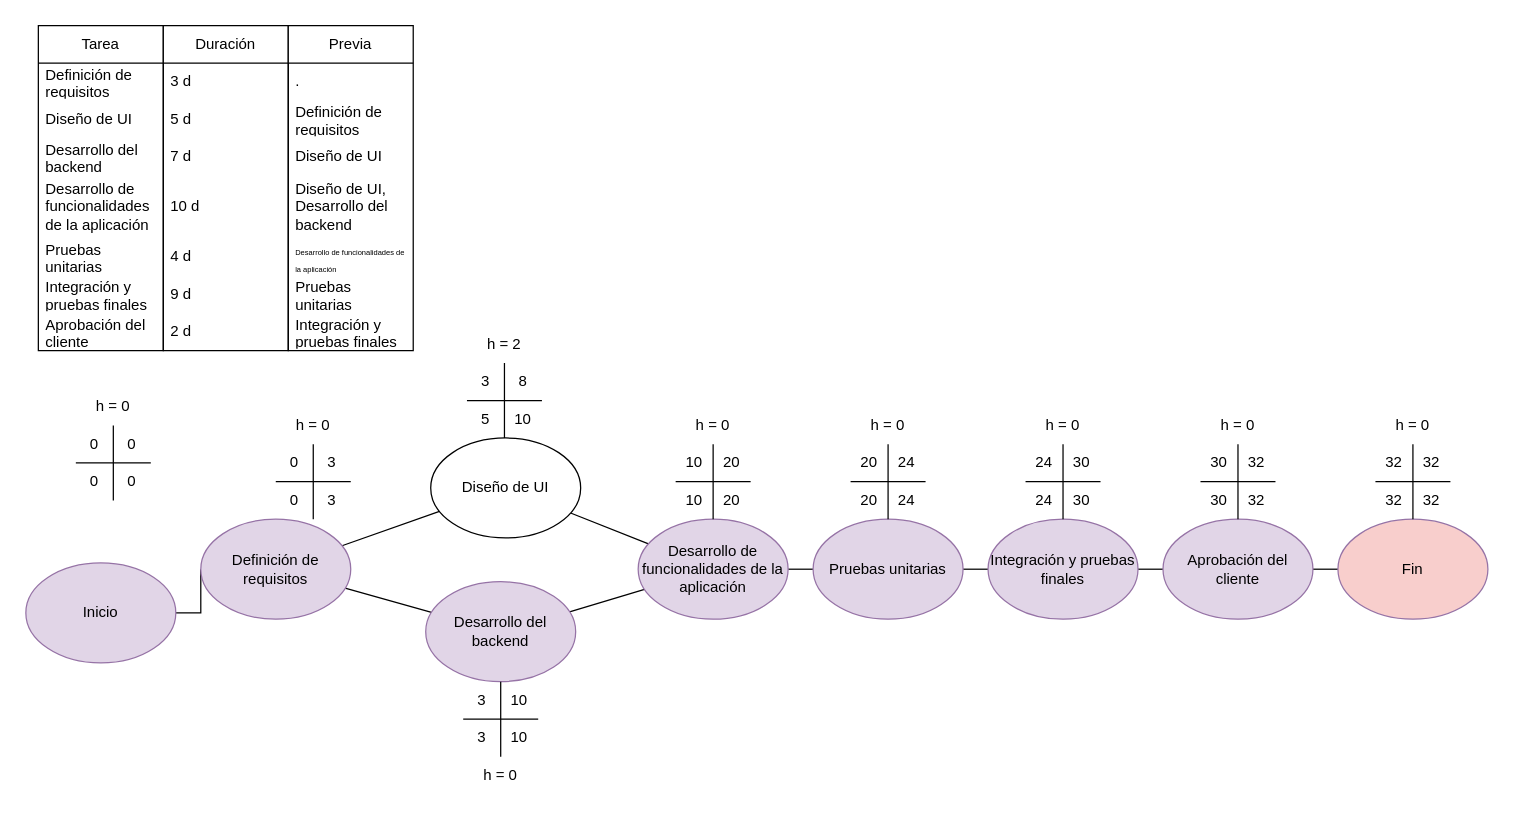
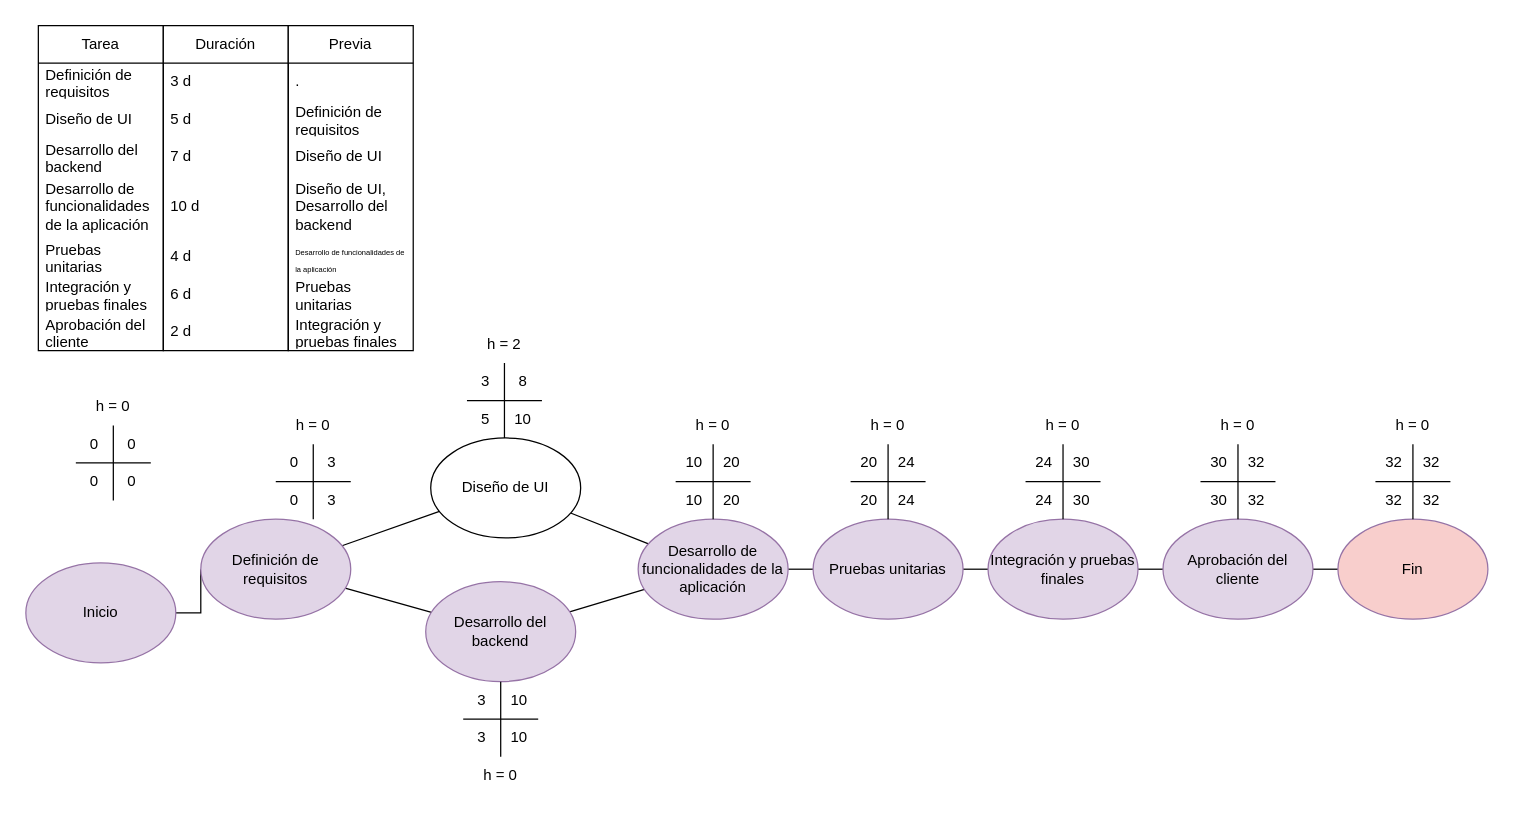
node "9 d": label "9 d" -> "6 d"
